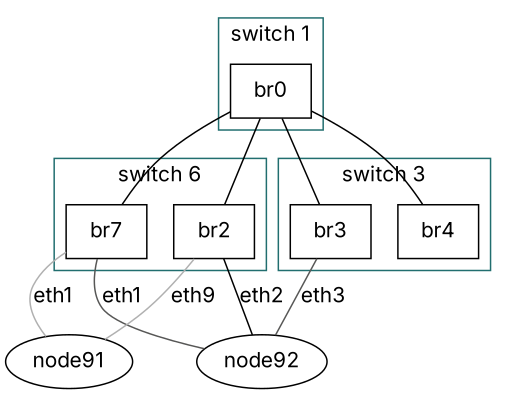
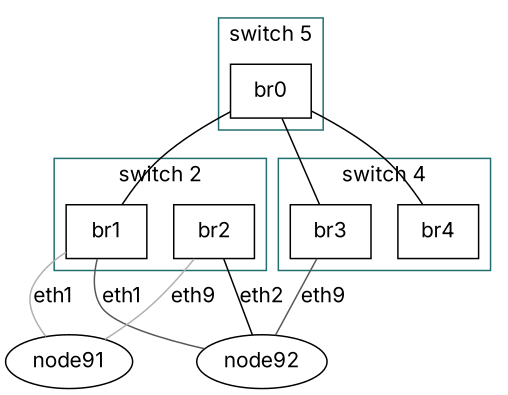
cluster "switch 1": label "switch 1" -> "switch 5"
edge "br0" -- "br2": removed
cluster "switch 6": label "switch 6" -> "switch 2"
cluster "switch 3": label "switch 3" -> "switch 4"
node "br7": label "br7" -> "br1"
edge "br3" -- "node92": label "eth3" -> "eth9"
